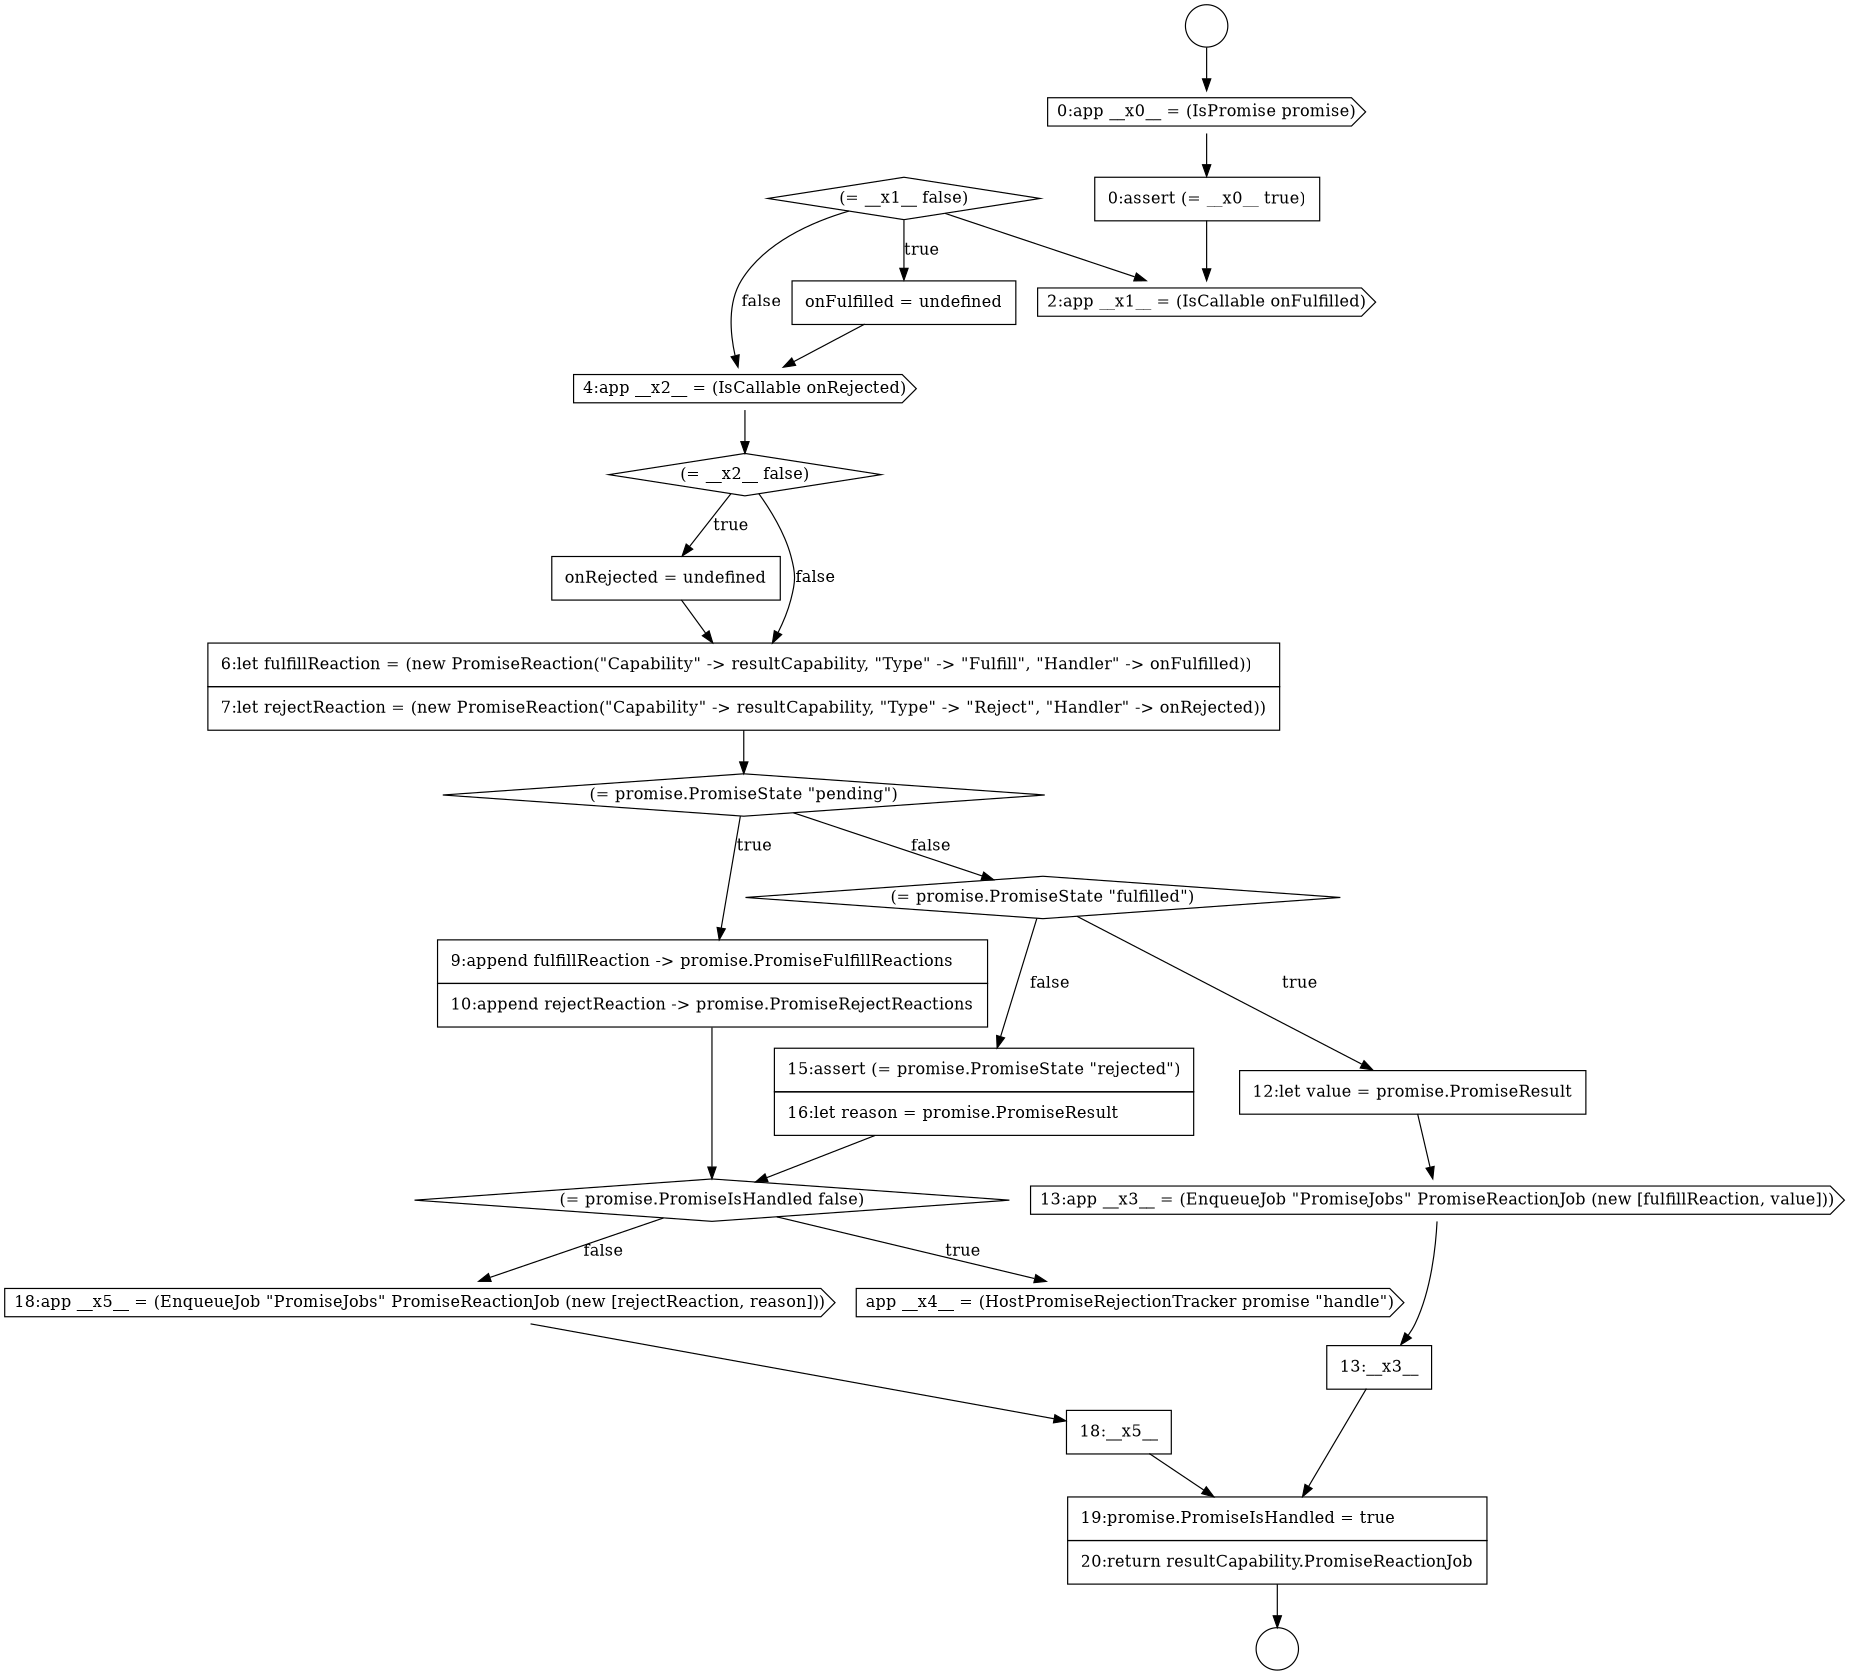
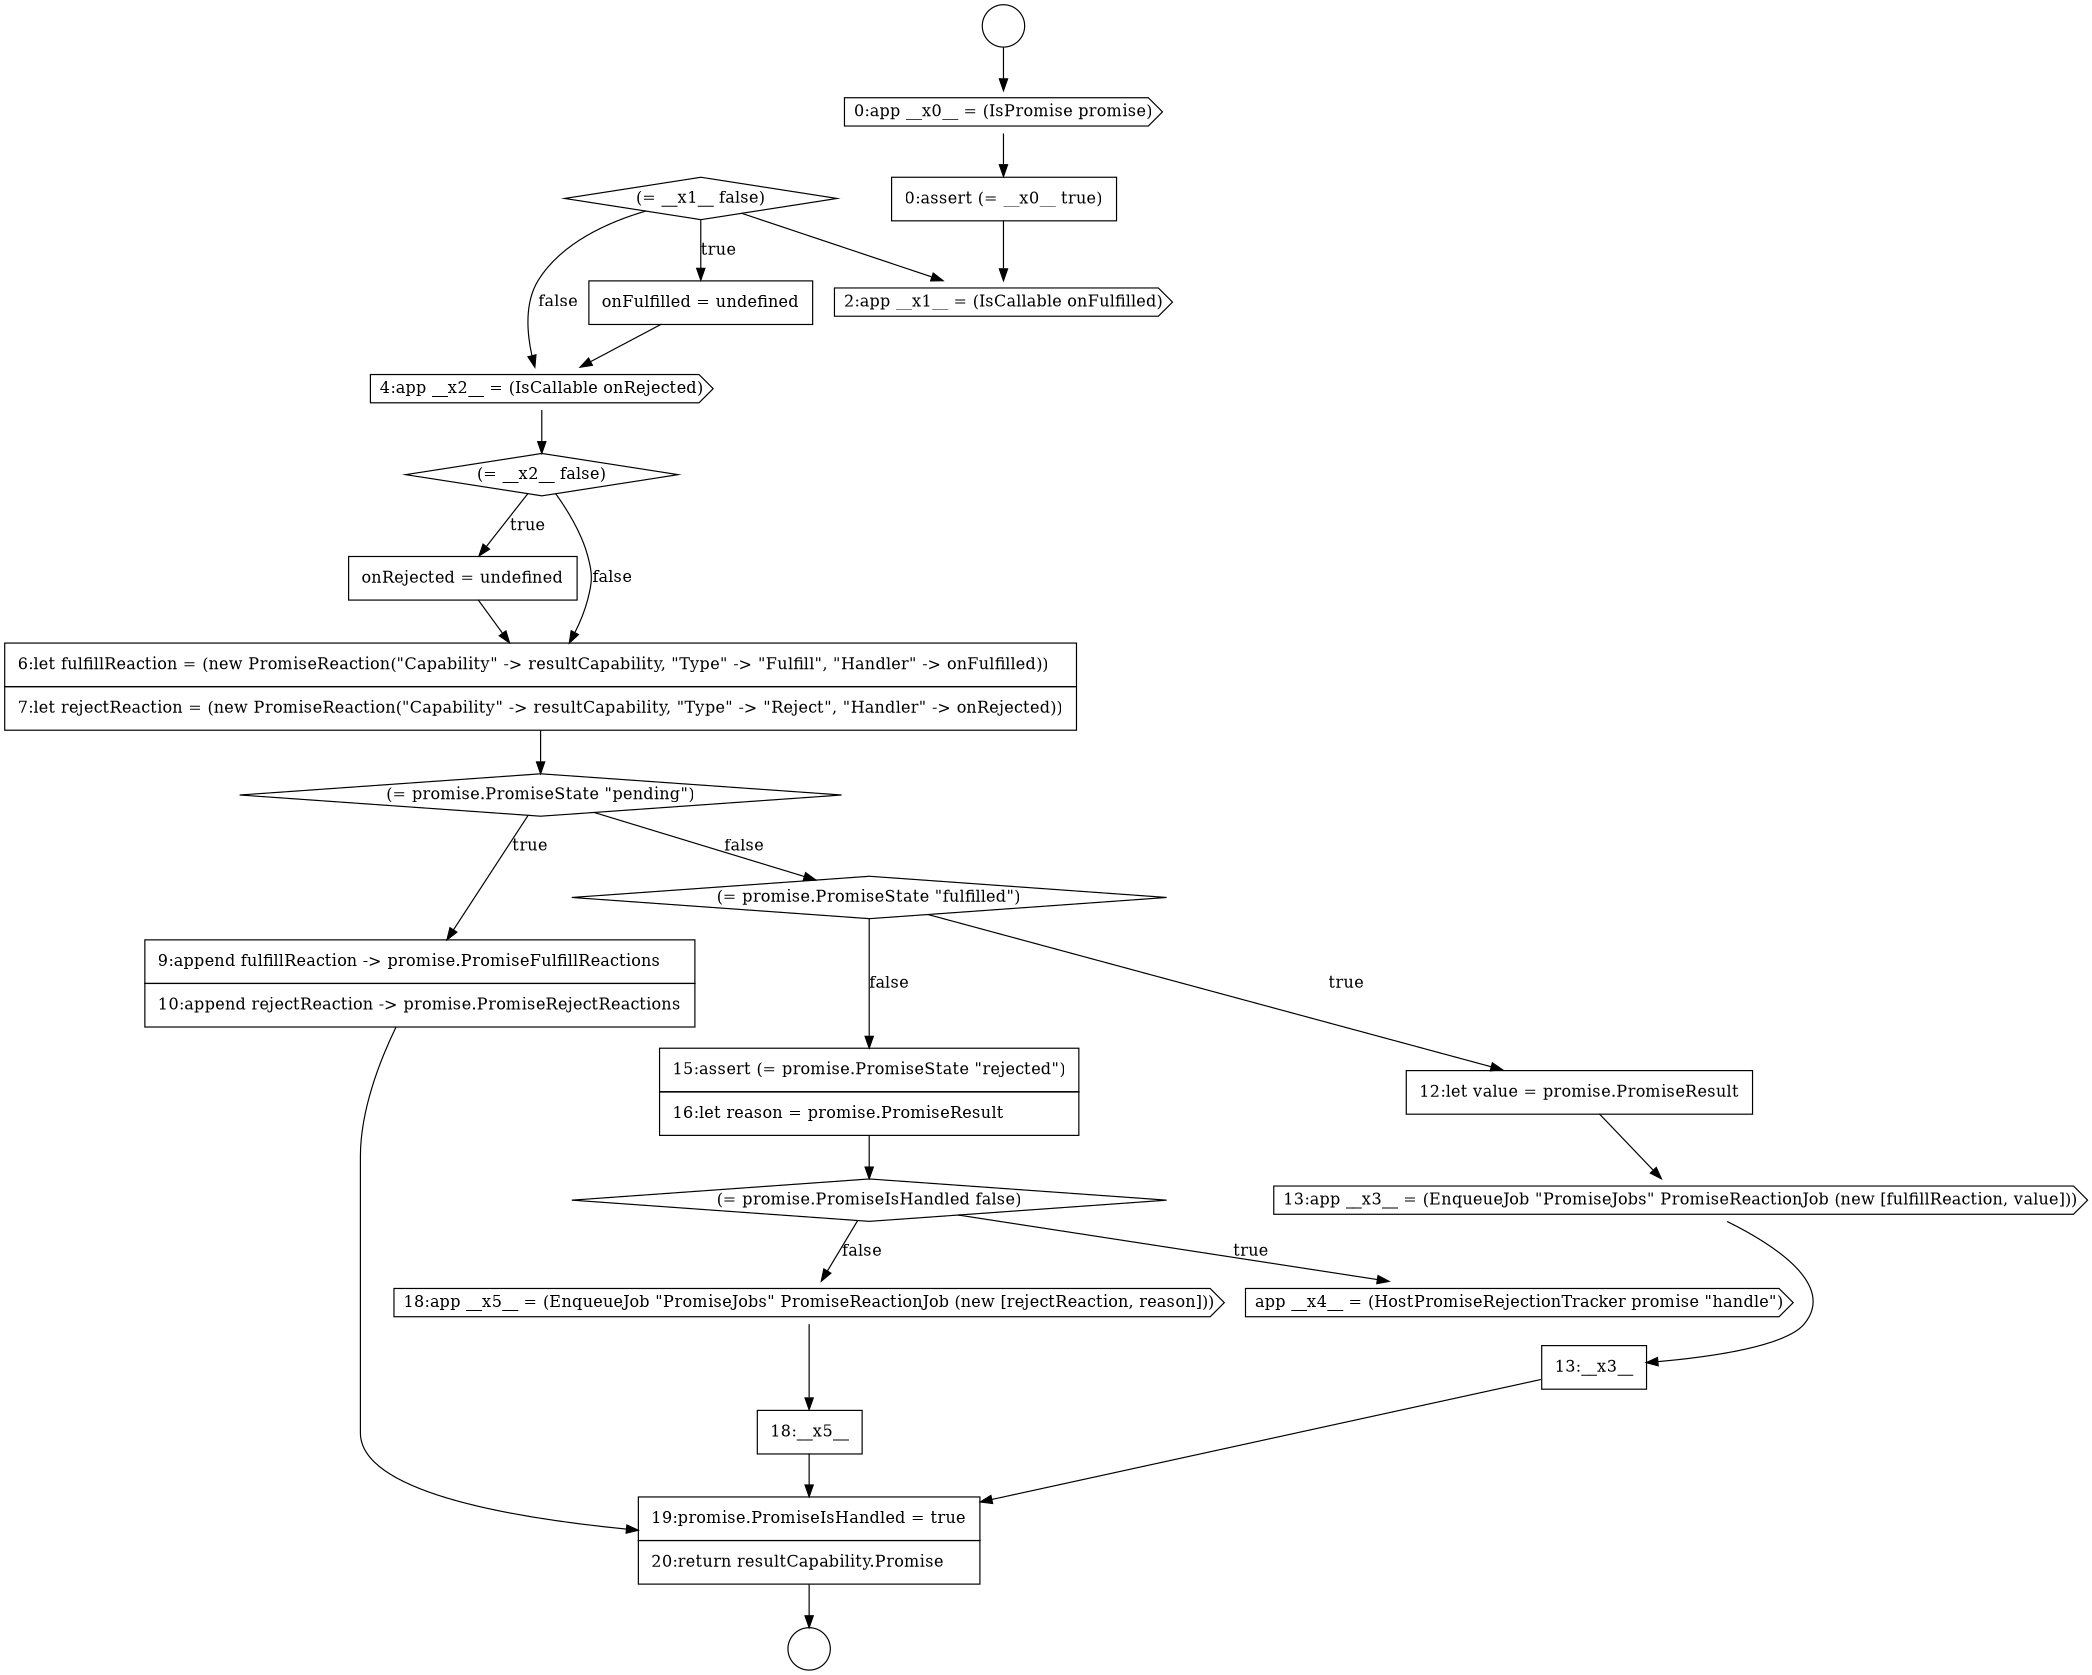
edge "9:append fulfillReaction -> promise.PromiseFulfillReactions" -> "(= promise.PromiseIsHandled false)": now "9:append fulfillReaction -> promise.PromiseFulfillReactions" -> "19:promise.PromiseIsHandled = true"
node "19:promise.PromiseIsHandled = true": text "20:return resultCapability.PromiseReactionJob" -> "20:return resultCapability.Promise"
